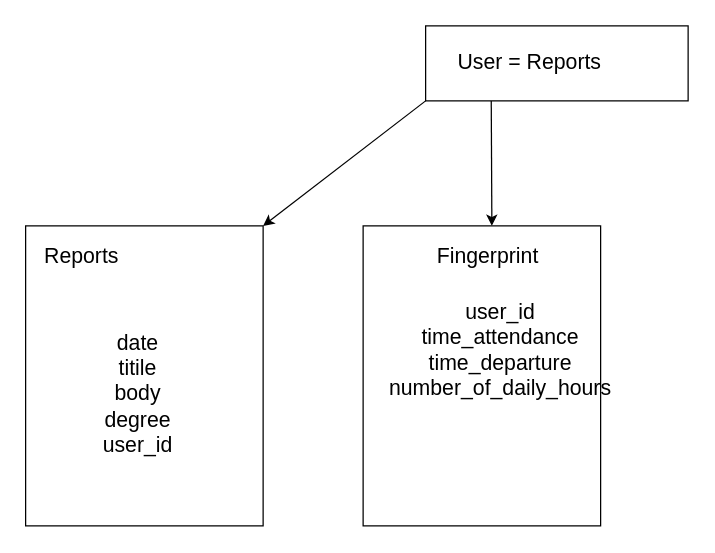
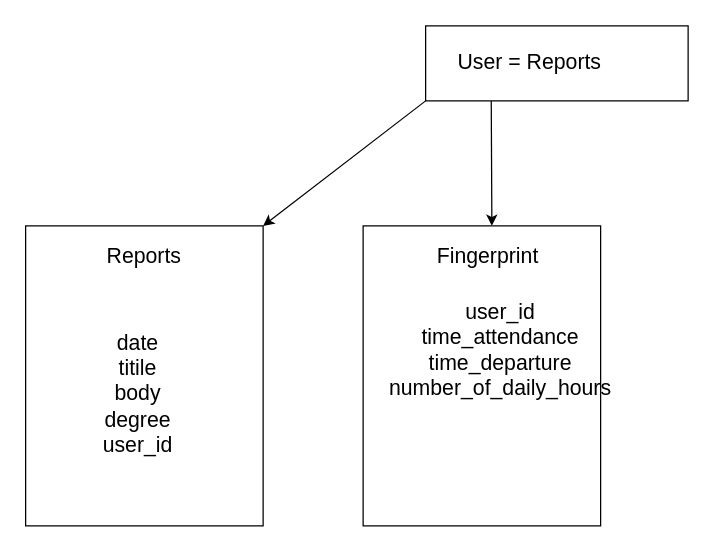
node "Reports": moved (82, 257) -> (144, 257)
